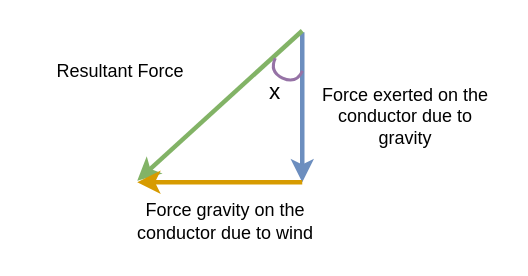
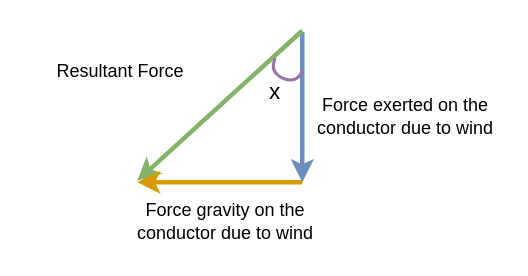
node "Force exerted on the conductor due to gravity": label "Force exerted on the conductor due to gravity" -> "Force exerted on the conductor due to wind"
